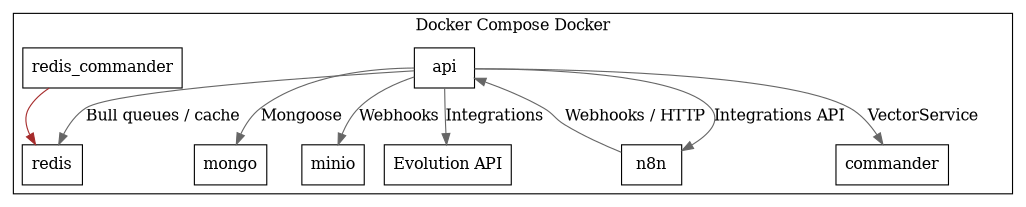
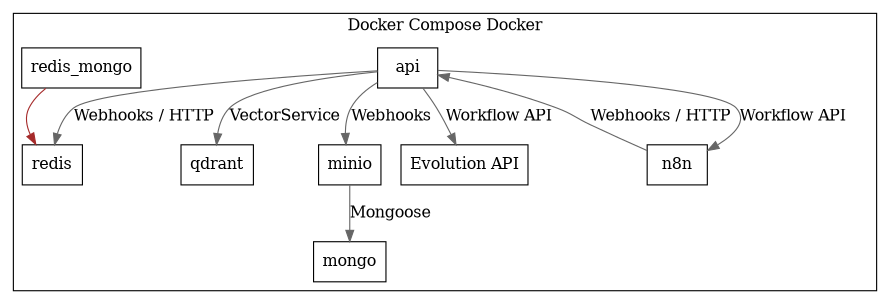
node "redis_commander": label "redis_commander" -> "redis_mongo"
edge "api" -> "mongo": now "minio" -> "mongo"
edge "api" -> "redis": label "Bull queues / cache" -> "Webhooks / HTTP"
edge "api" -> "Evolution API": label "Integrations" -> "Workflow API"
edge "api" -> "n8n": label "Integrations API" -> "Workflow API"
node "commander": label "commander" -> "qdrant"
